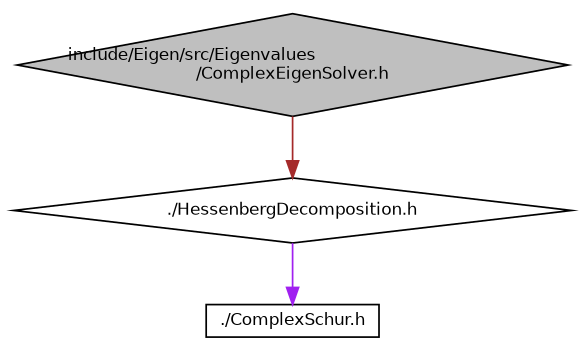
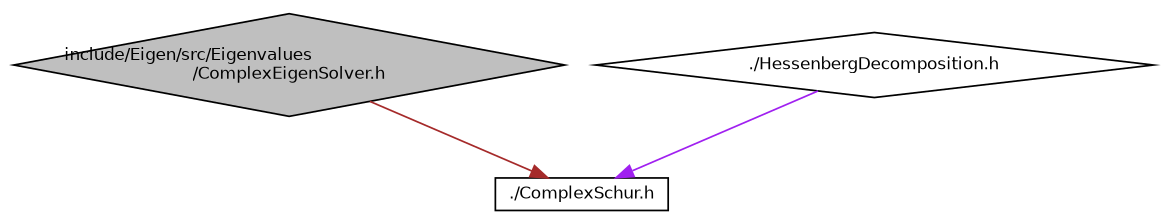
edge "include/Eigen/src/Eigenvalues /ComplexEigenSolver.h" -> "./HessenbergDecomposition.h": now "include/Eigen/src/Eigenvalues /ComplexEigenSolver.h" -> "./ComplexSchur.h"
